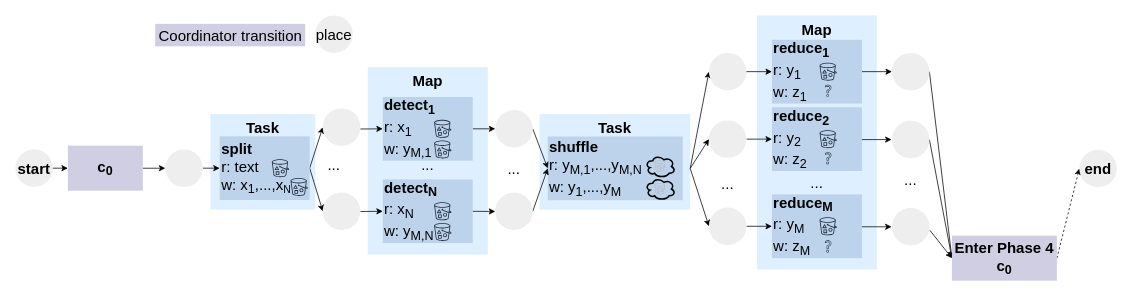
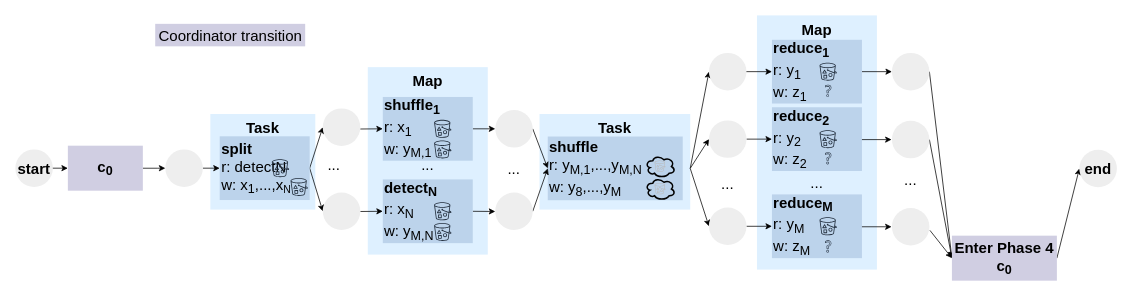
node "place": removed
node "detect1 r: x1 w: yM,1": label "detect1 r: x1 w: yM,1" -> "shuffle1 r: x1 w: yM,1"
node "split r: text w: x1,...,xN": label "split r: text w: x1,...,xN" -> "split r: detectN w: x1,...,xN"
node "shuffle r: yM,1,...,yM,N w: y1,...,yM": label "shuffle r: yM,1,...,yM,N w: y1,...,yM" -> "shuffle r: yM,1,...,yM,N w: y8,...,yM"
edge "Enter Phase 4 c0" -> "end": style dashed -> solid
